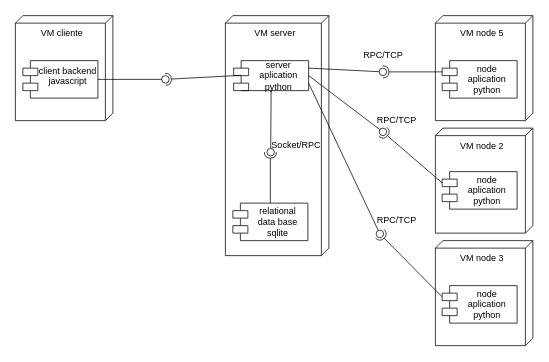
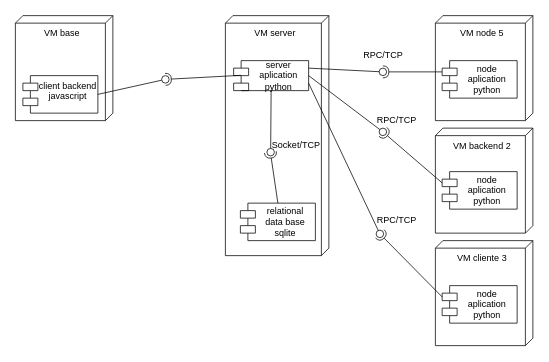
node "VM cliente": label "VM cliente" -> "VM base"
node "client backend javascript": moved (60, 79) -> (60, 94)
node "Socket/RPC": label "Socket/RPC" -> "Socket/TCP"
node "VM node 2": label "VM node 2" -> "VM backend 2"
node "relational data base sqlite": moved (270, 222) -> (278, 222)
node "VM node 3": label "VM node 3" -> "VM cliente 3"
